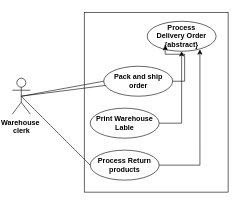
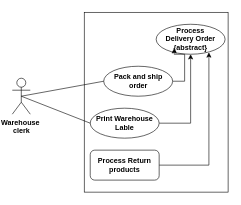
node "Process Delivery Order {abstract}": moved (182, 36) -> (191, 39)
edge "Pack and ship order" -- "Warehouse clerk": now "Print Warehouse Lable" -- "Warehouse clerk"
edge "Warehouse clerk" -- "Process Return products": removed
node "Process Return products": shape ellipse -> rounded rectangle
